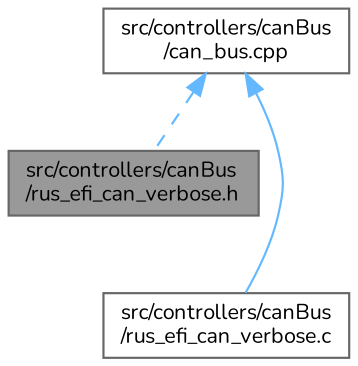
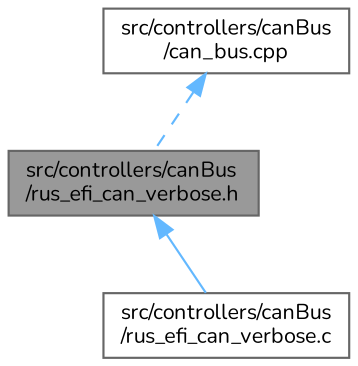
edge "src/controllers/canBus /rus_efi_can_verbose.c" -> "src/controllers/canBus /can_bus.cpp": now "src/controllers/canBus /rus_efi_can_verbose.c" -> "src/controllers/canBus /rus_efi_can_verbose.h"
